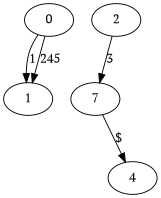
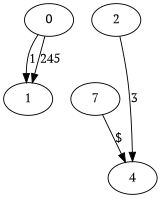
edge "2" -> "7": now "2" -> "4"
